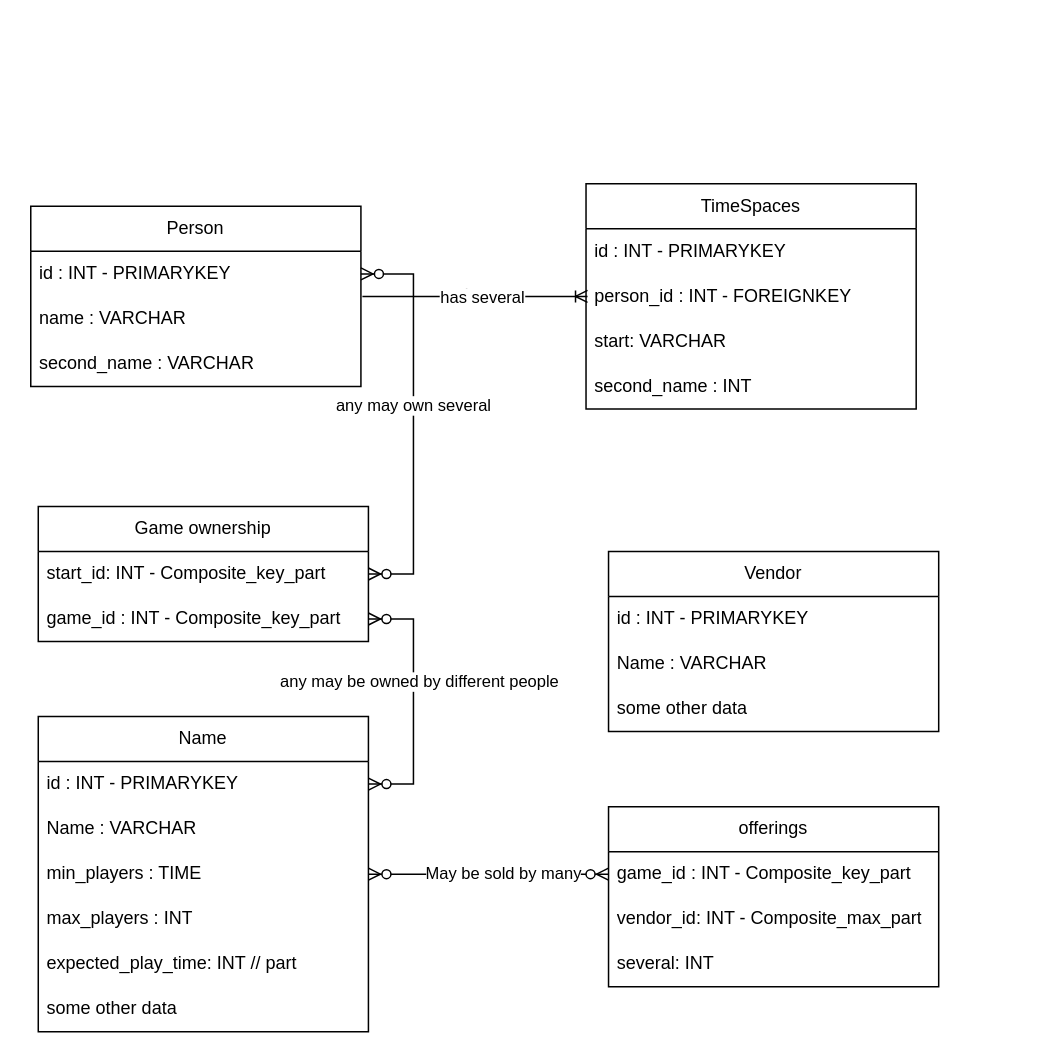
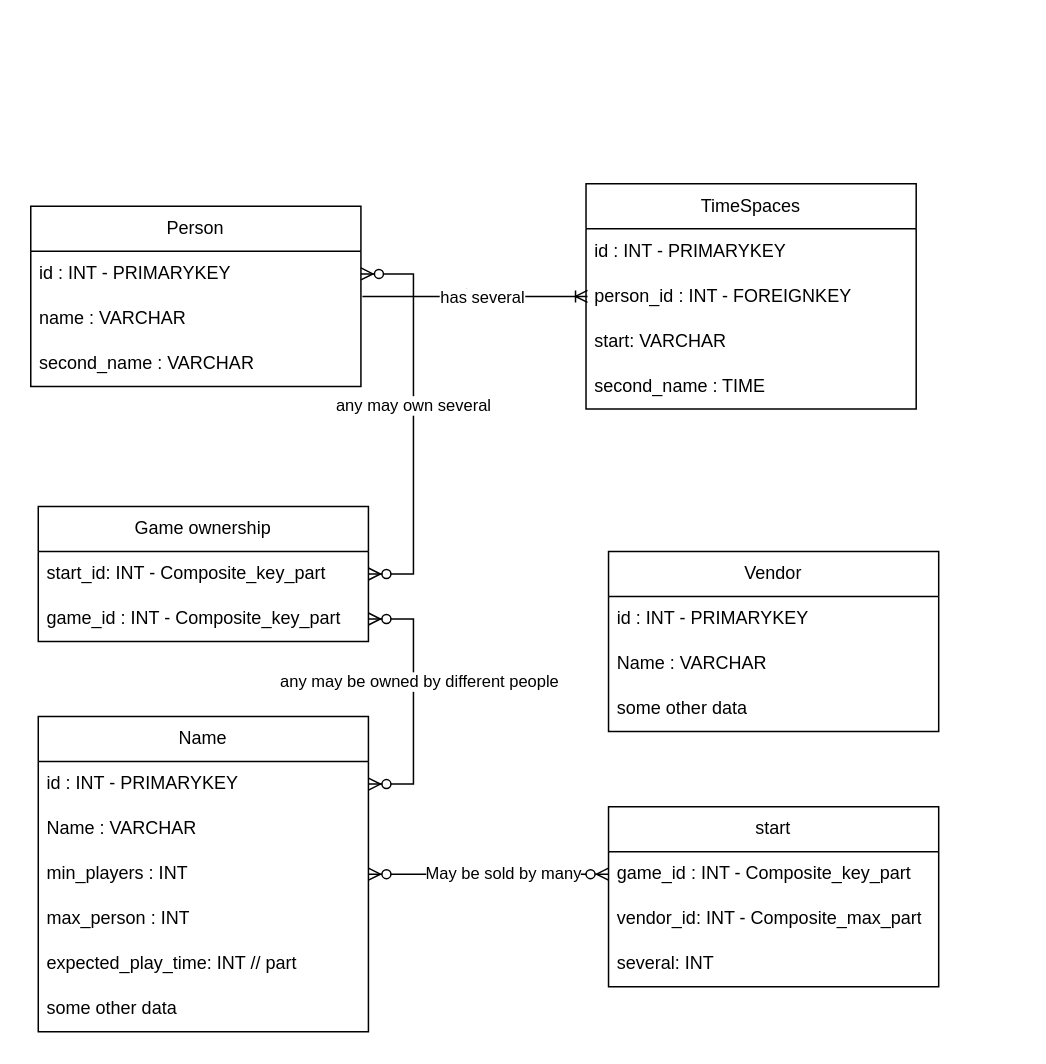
node "second_name : INT": label "second_name : INT" -> "second_name : TIME"
node "offerings": label "offerings" -> "start"
node "min_players : TIME": label "min_players : TIME" -> "min_players : INT"
node "max_players : INT": label "max_players : INT" -> "max_person : INT"
